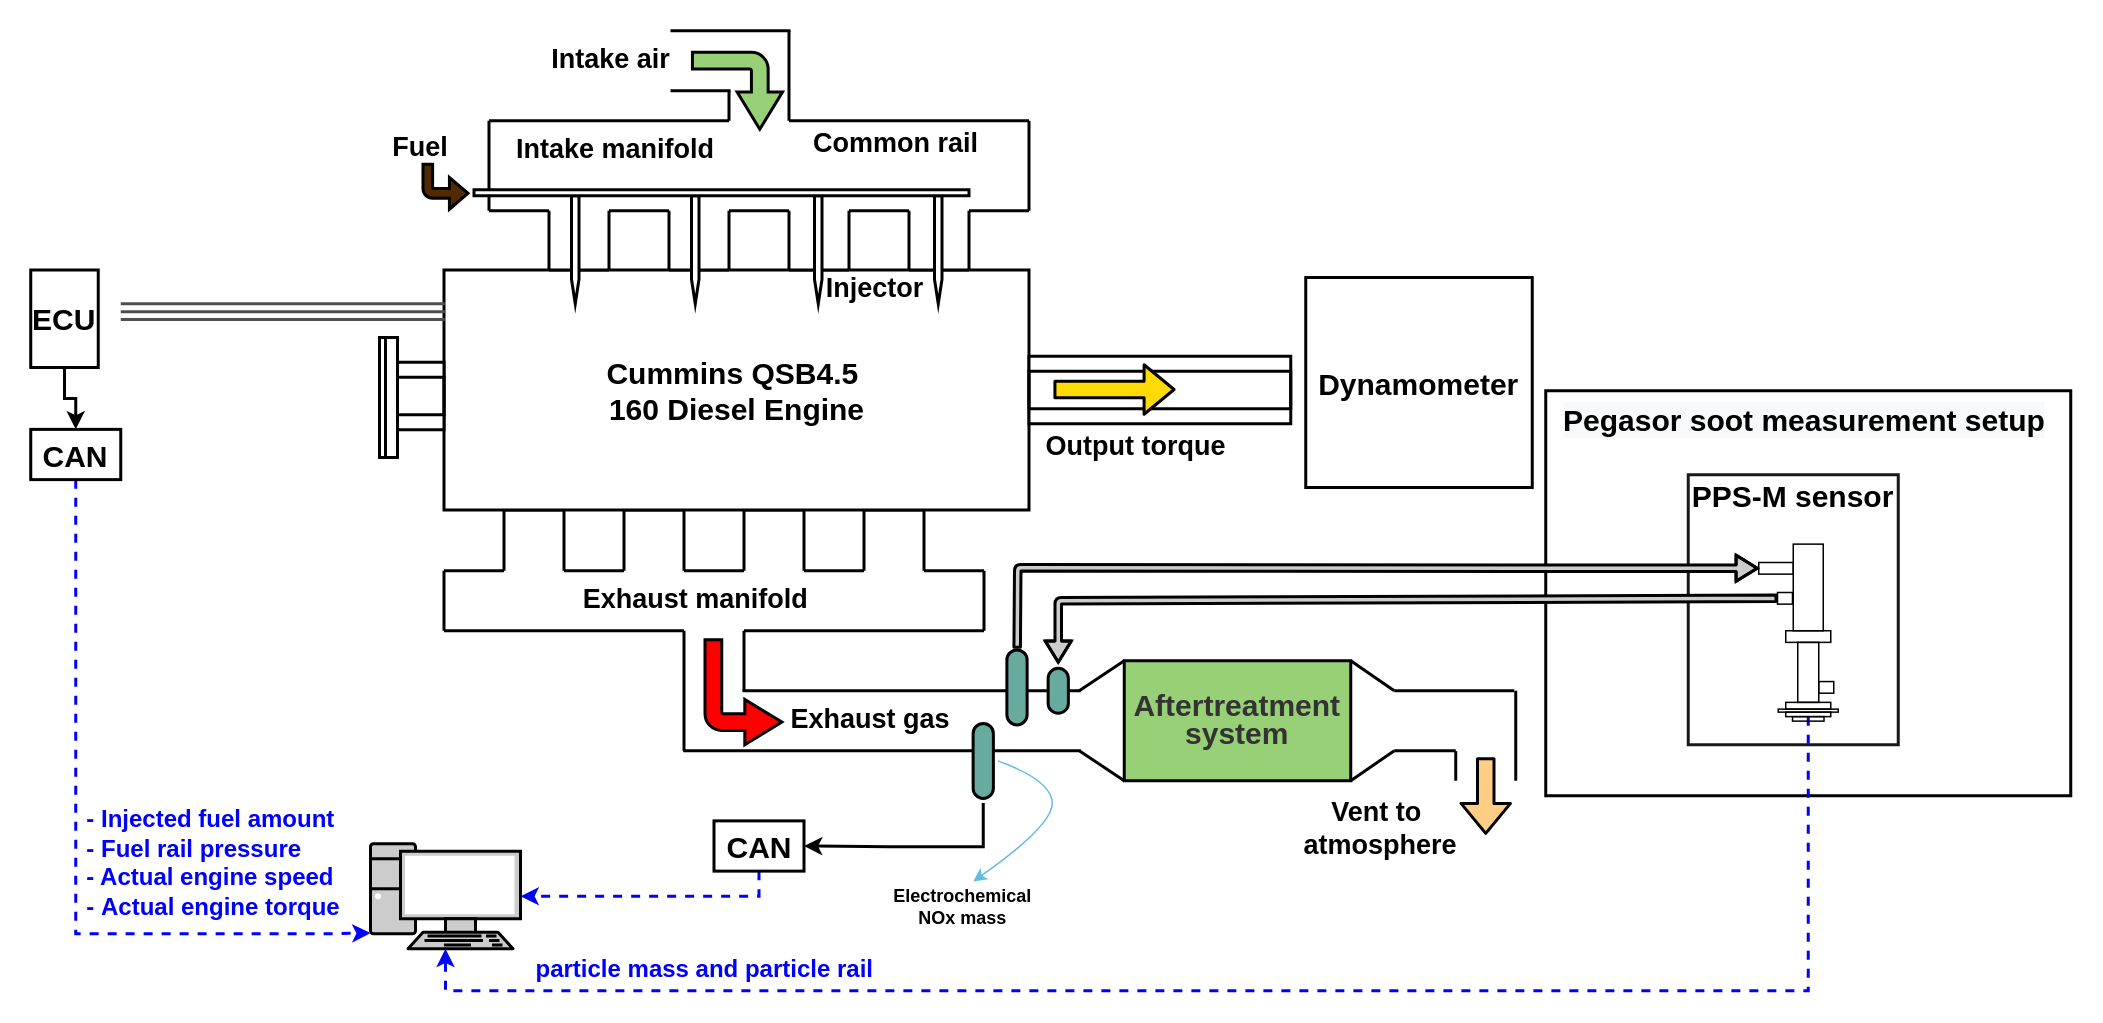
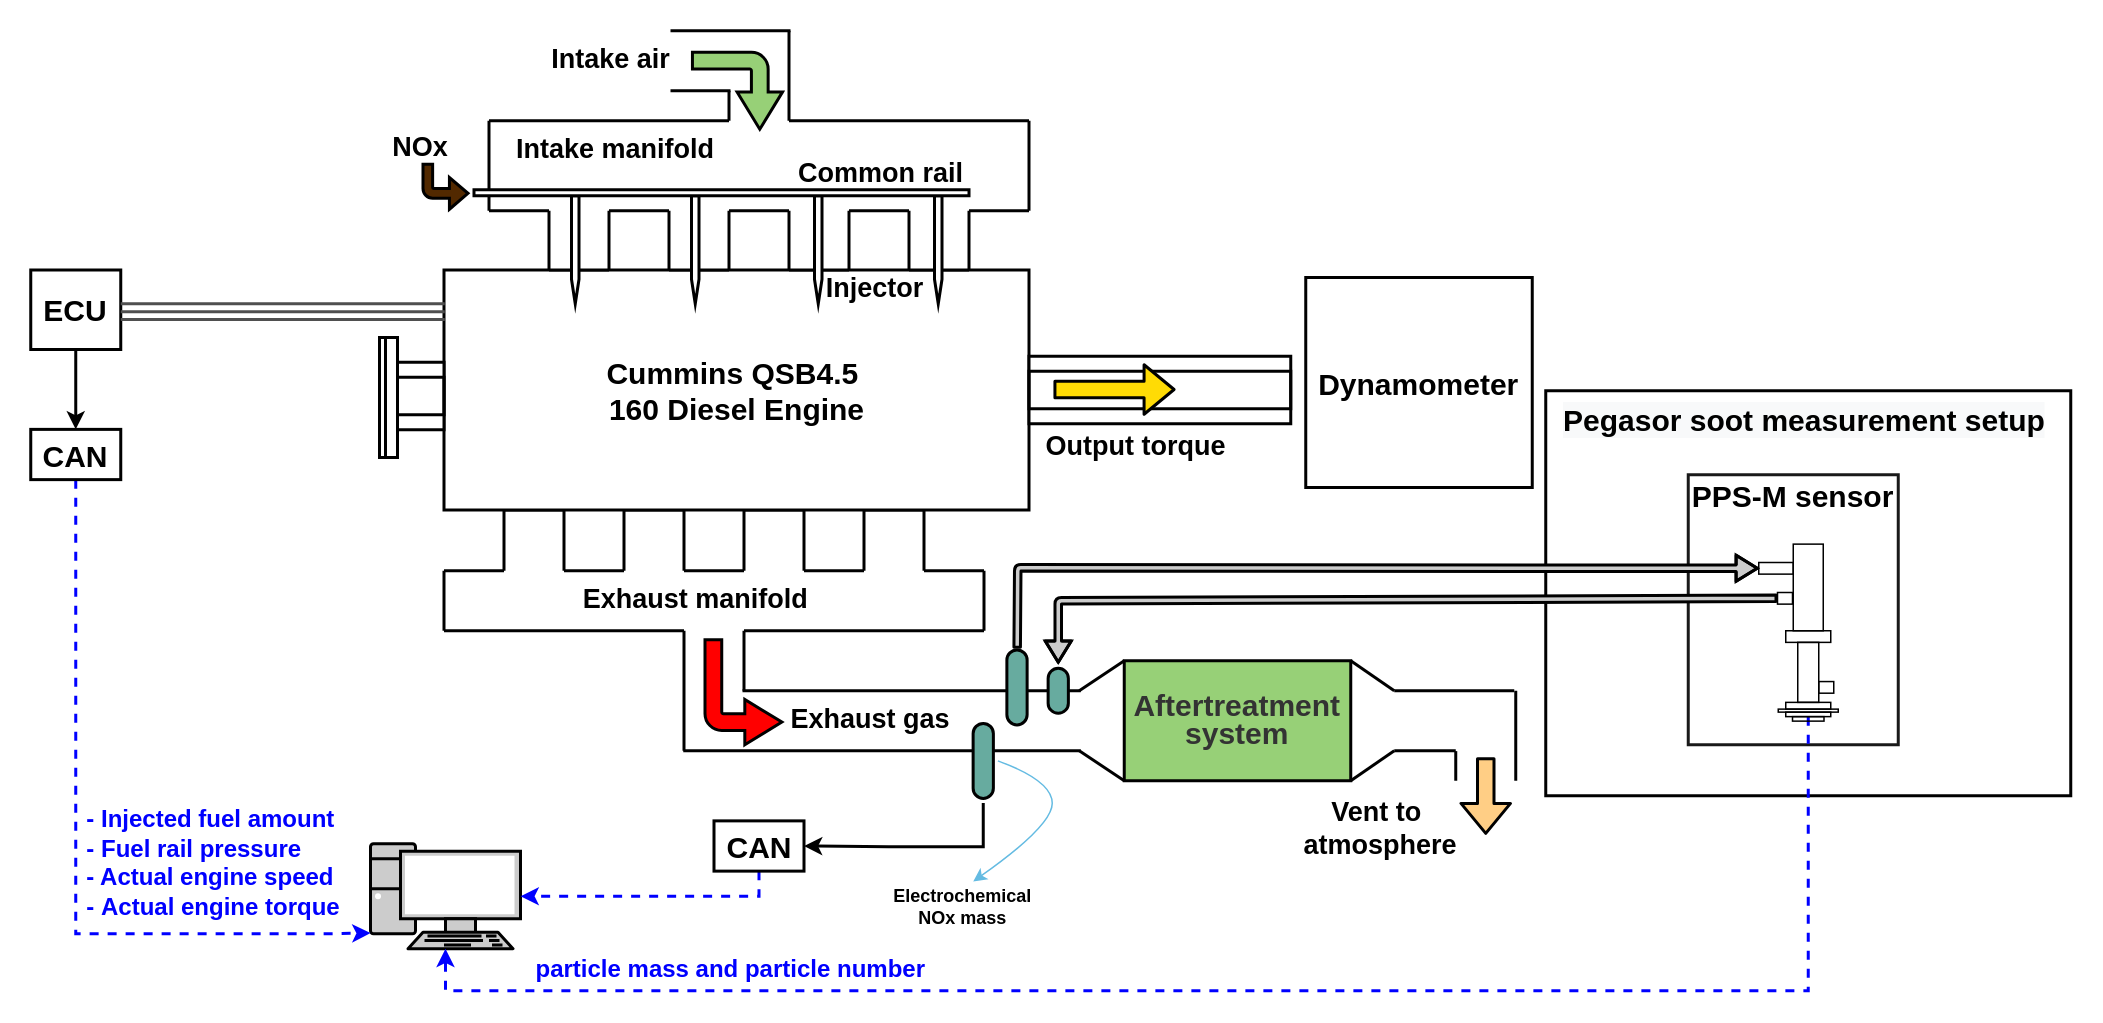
node "Common rail": moved (896, 145) -> (881, 175)
node "Fuel": label "Fuel" -> "NOx"
node "ECU": size 68x98 -> 90x80
node "particle mass and particle rail": label "particle mass and particle rail" -> "particle mass and particle number"
